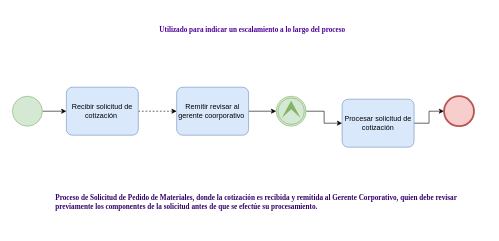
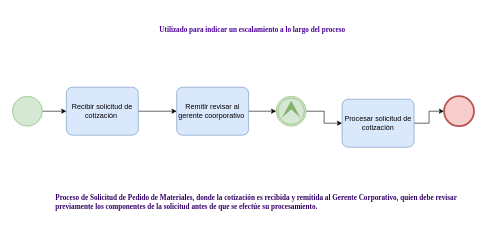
edge "Recibir solicitud de cotización" -> "Remitir revisar al gerente coorporativo": style dashed -> solid
